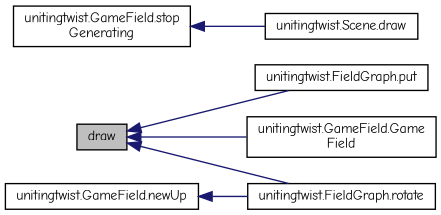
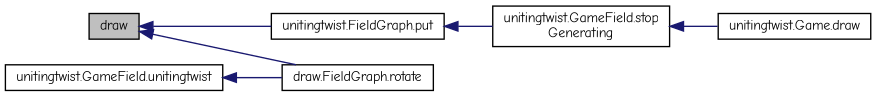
node "unitingtwist.Scene.draw": label "unitingtwist.Scene.draw" -> "unitingtwist.Game.draw"
edge "unitingtwist.GameField.stop Generating" -> "unitingtwist.FieldGraph.put": added
node "unitingtwist.GameField.Game Field": removed
node "unitingtwist.GameField.newUp": label "unitingtwist.GameField.newUp" -> "unitingtwist.GameField.unitingtwist"
node "unitingtwist.FieldGraph.rotate": label "unitingtwist.FieldGraph.rotate" -> "draw.FieldGraph.rotate"
